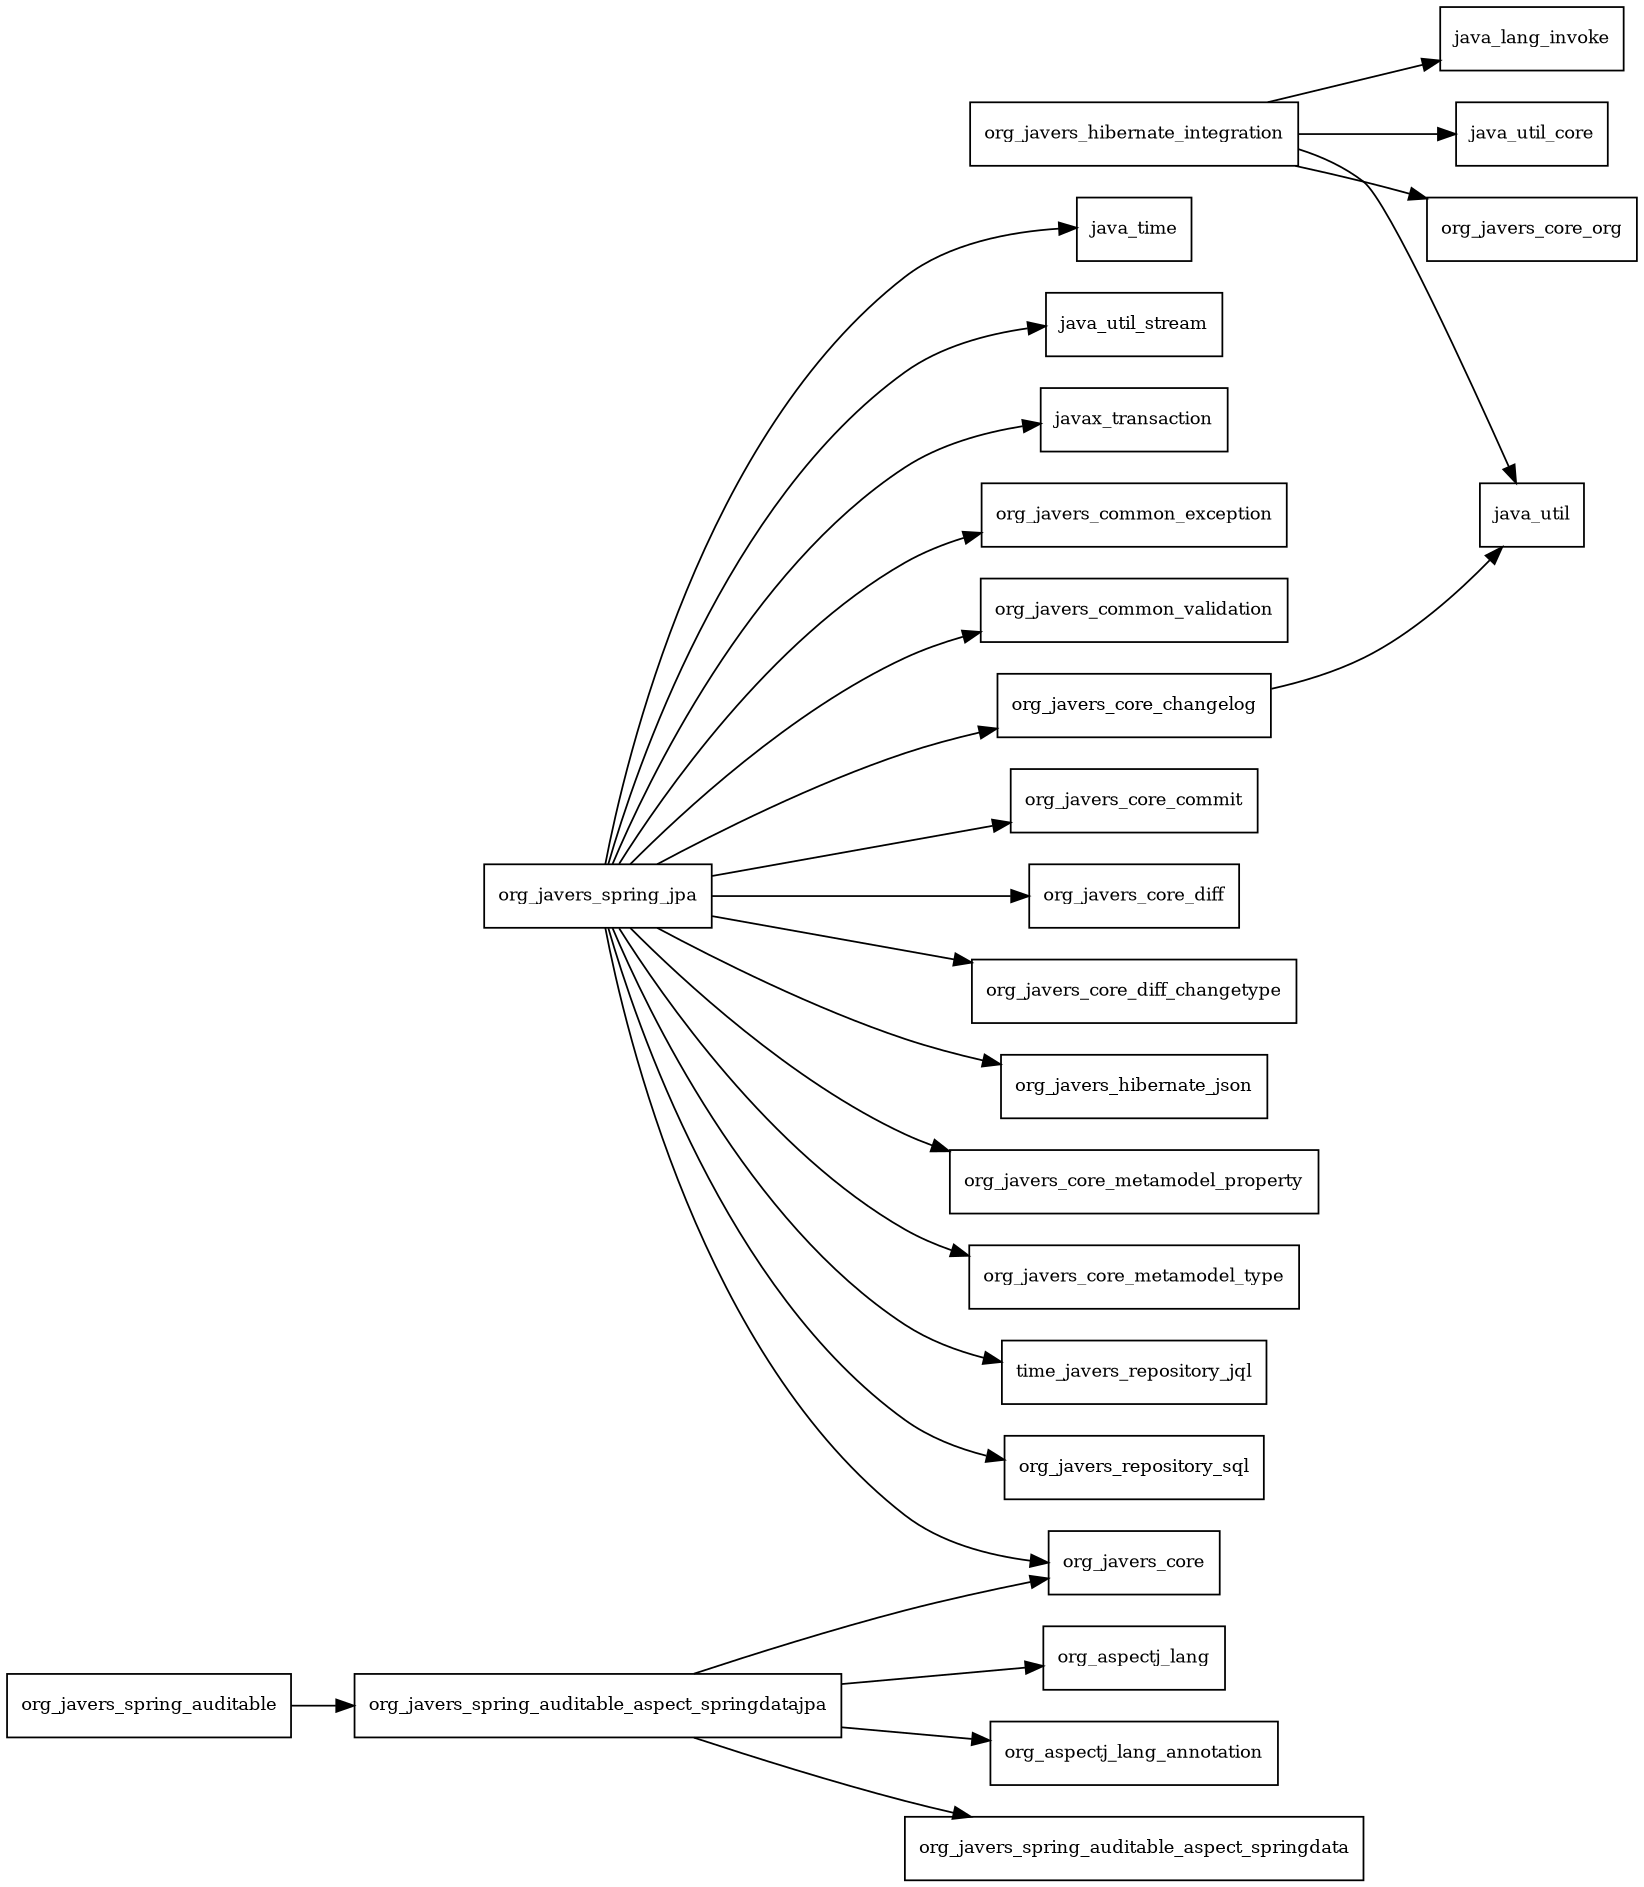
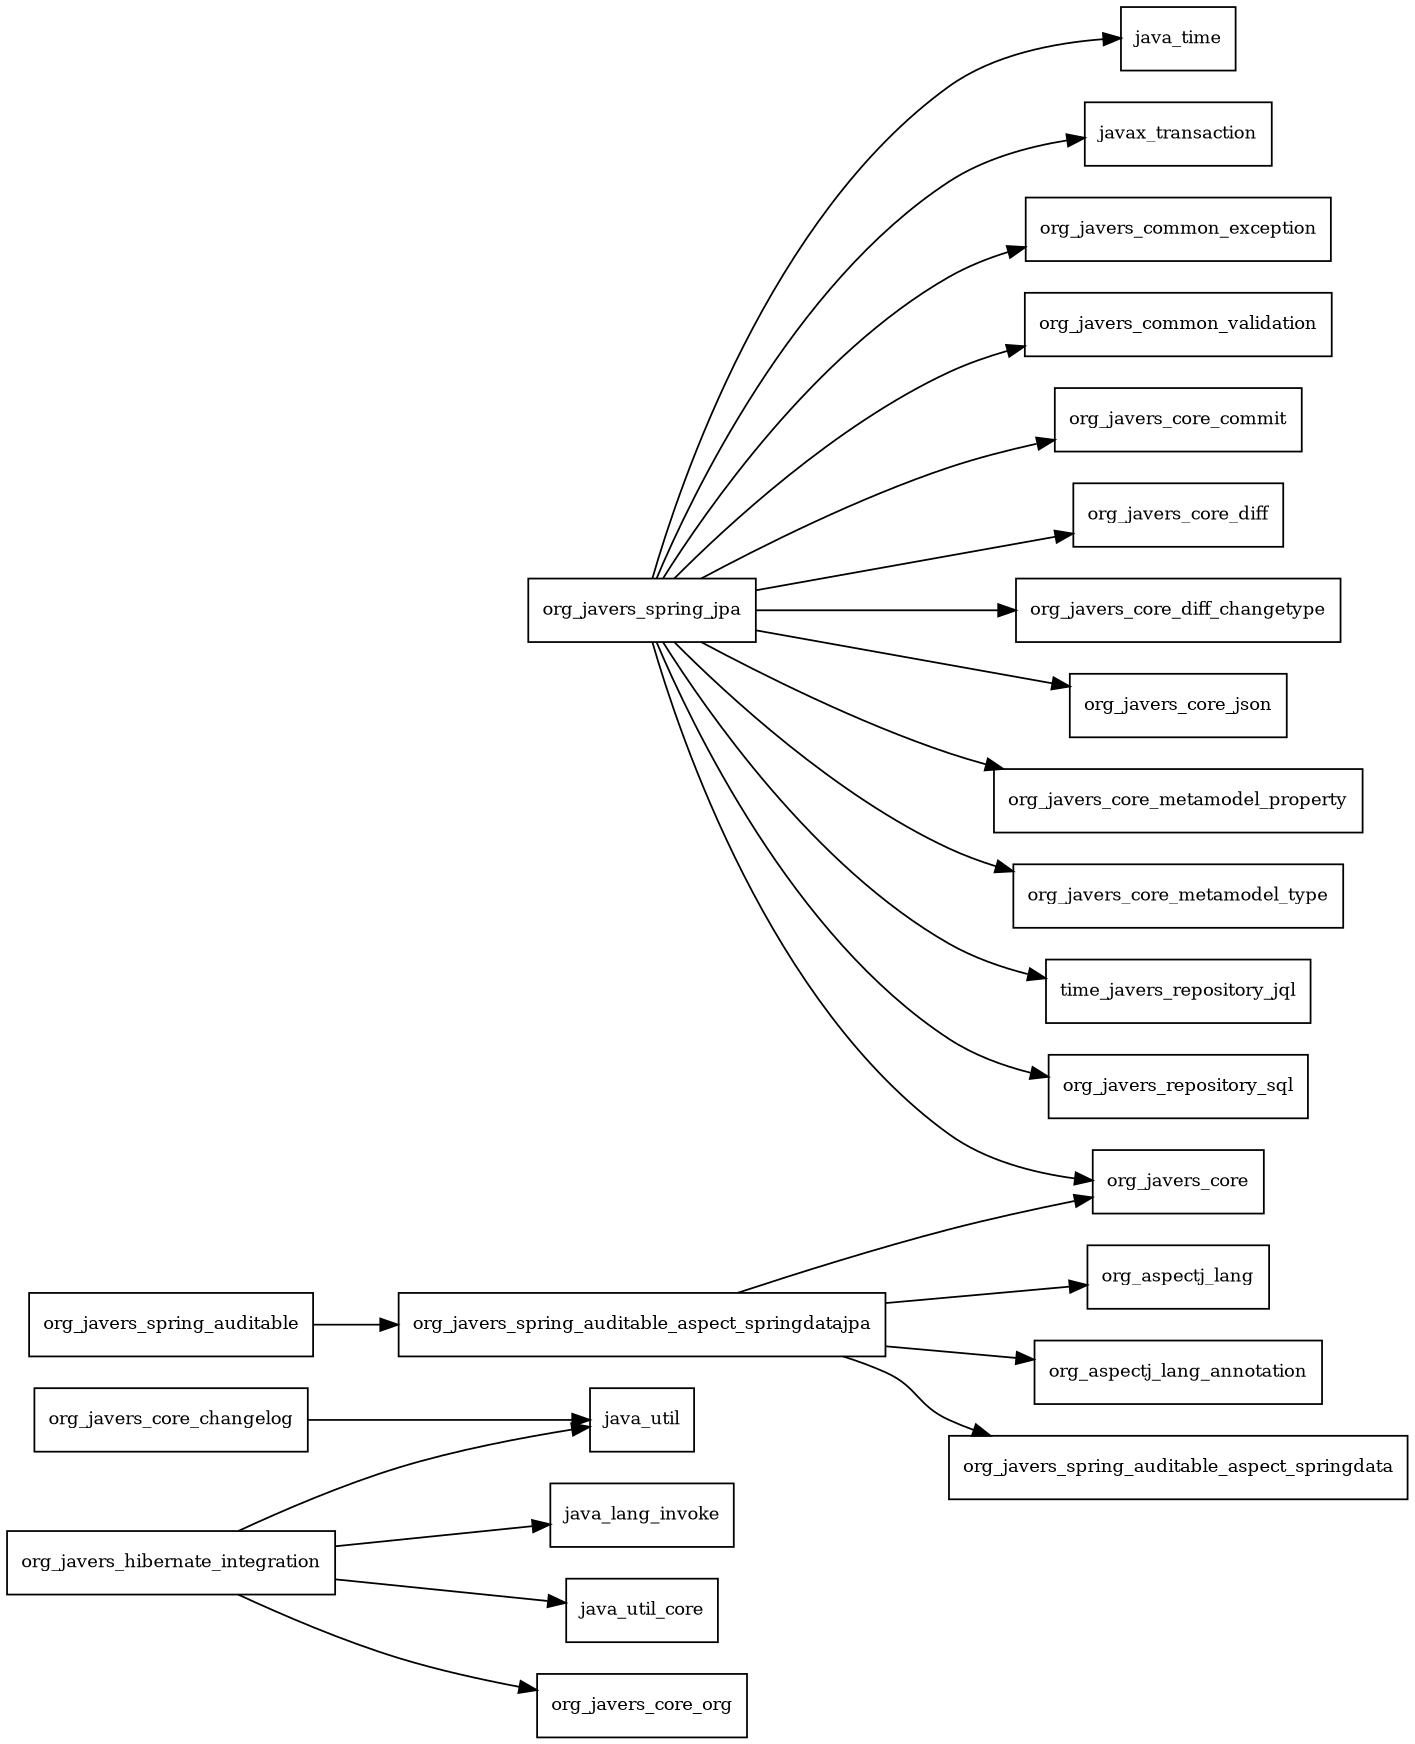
node "java_util_stream": removed
edge "org_javers_spring_jpa" -> "org_javers_core_changelog": removed
node "org_javers_hibernate_json": label "org_javers_hibernate_json" -> "org_javers_core_json"
